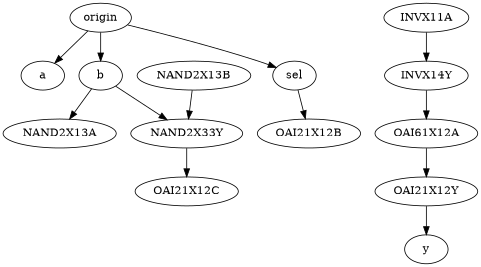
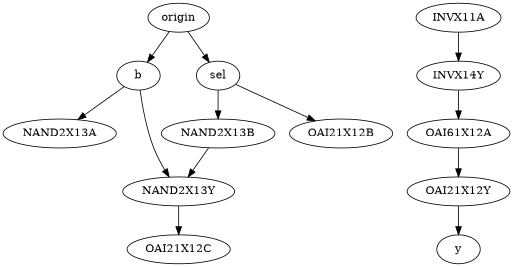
node "a": removed
edge "sel" -> "NAND2X13B": added
node "NAND2X33Y": label "NAND2X33Y" -> "NAND2X13Y"
